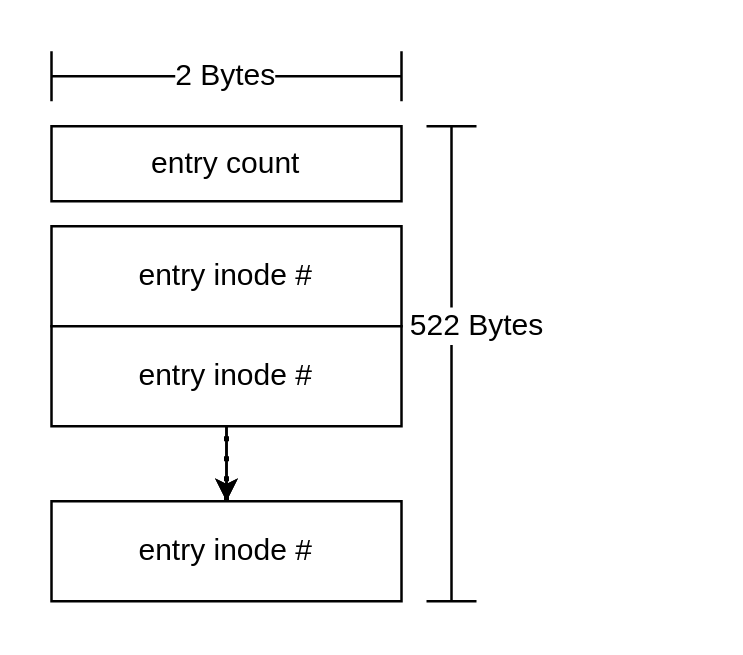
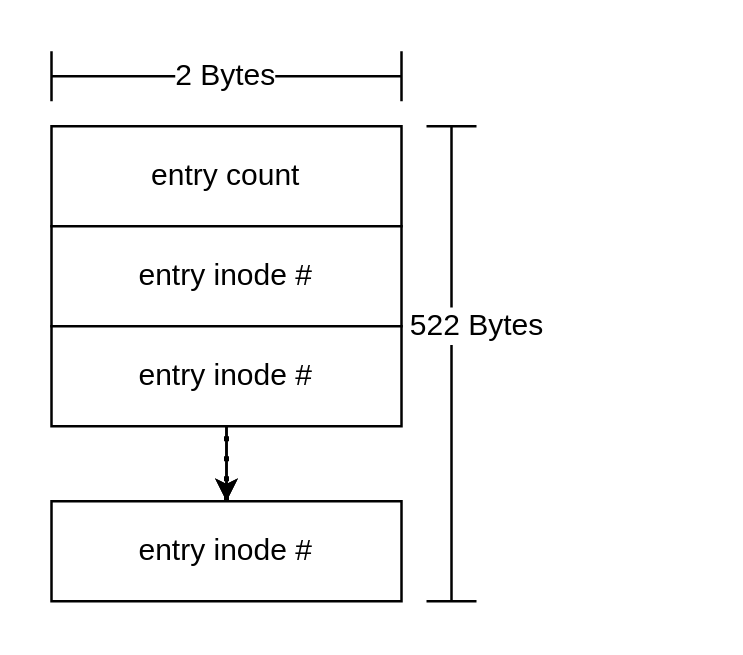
node "entry count": size 350x75 -> 350x100
